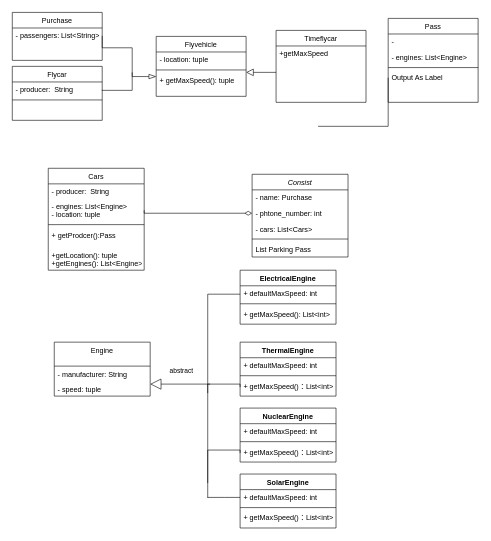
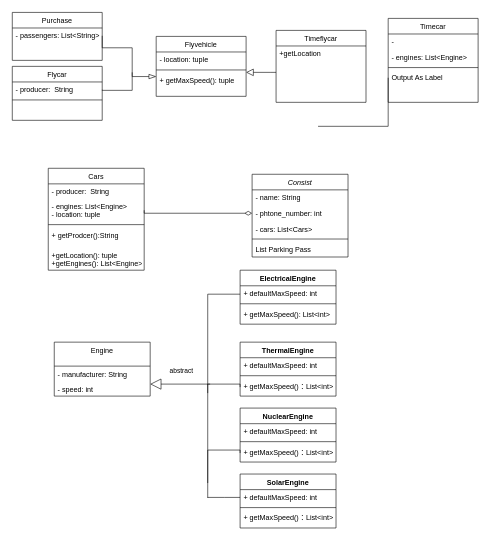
node "Pass": label "Pass" -> "Timecar"
node "+getMaxSpeed": label "+getMaxSpeed" -> "+getLocation"
node "- name: Purchase": label "- name: Purchase" -> "- name: String"
node "+ getProdcer():Pass": label "+ getProdcer():Pass" -> "+ getProdcer():String"
node "- speed: tuple": label "- speed: tuple" -> "- speed: int"
